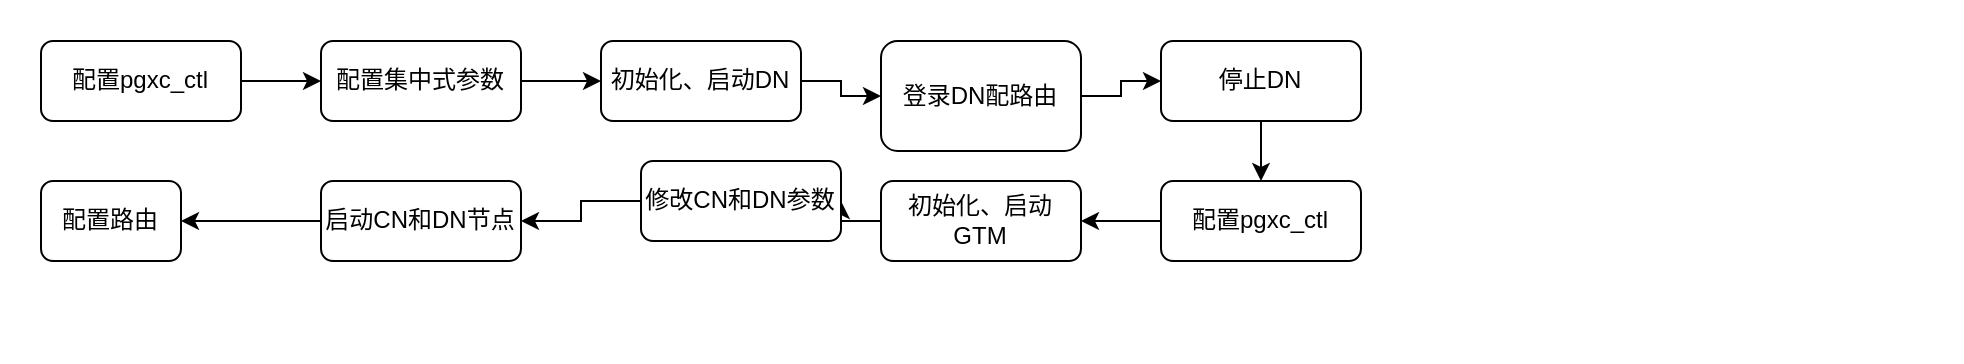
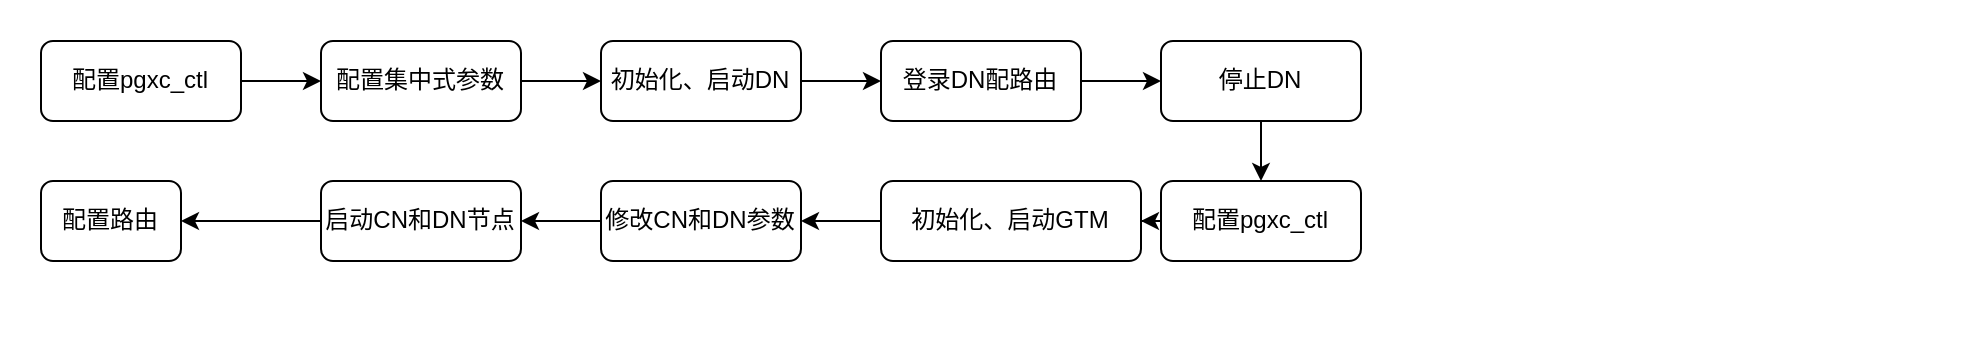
node "登录DN配路由": size 200x110 -> 200x80
node "修改CN和DN参数": moved (741, 201) -> (701, 221)
node "初始化、启动GTM": size 200x80 -> 260x80
